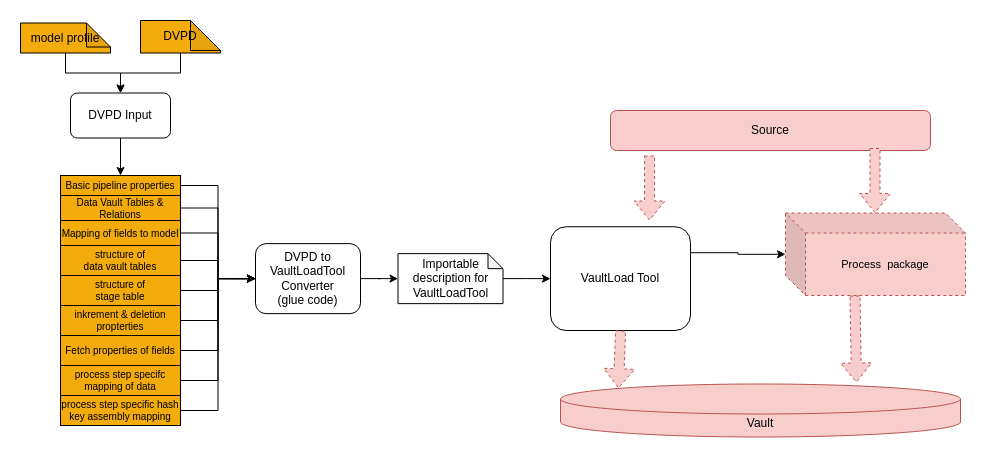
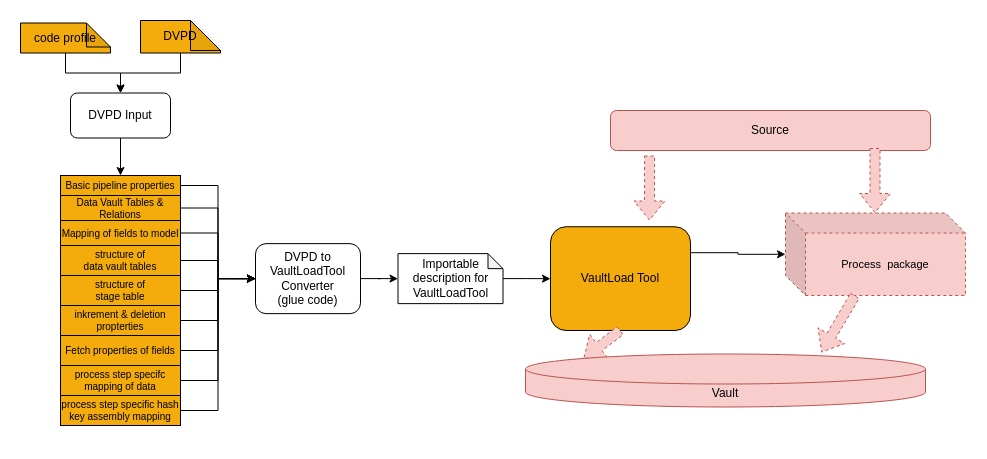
node "model profile": label "model profile" -> "code profile"
node "VaultLoad Tool": fillcolor #ffffff -> #f3ac0c
node "Vault": moved (761, 411) -> (726, 381)
